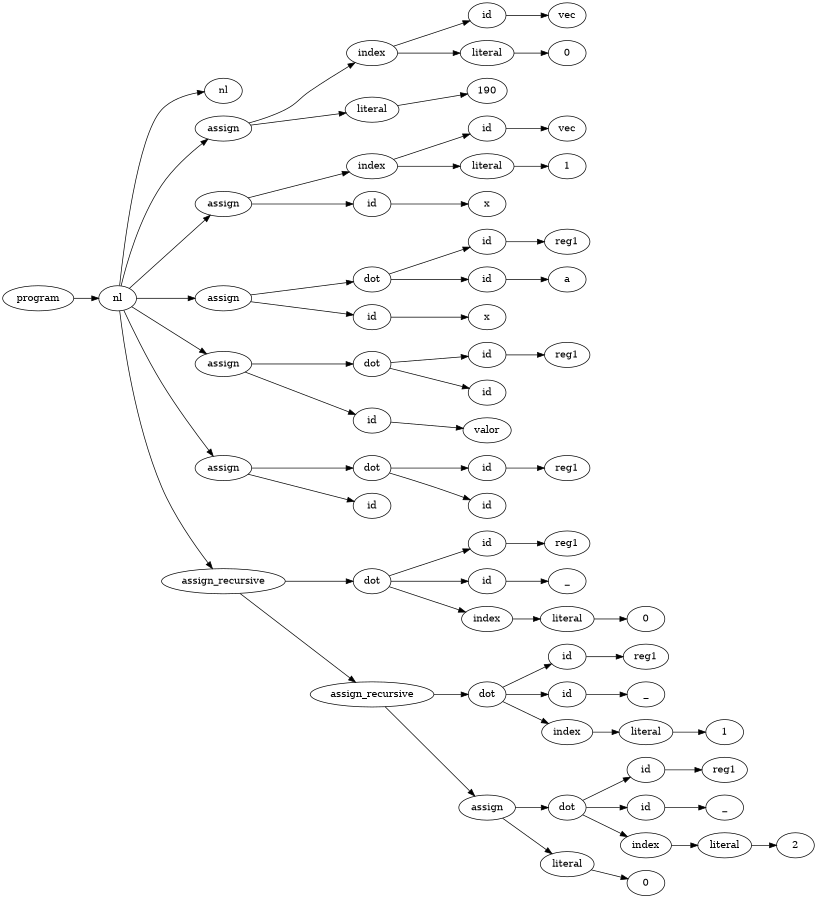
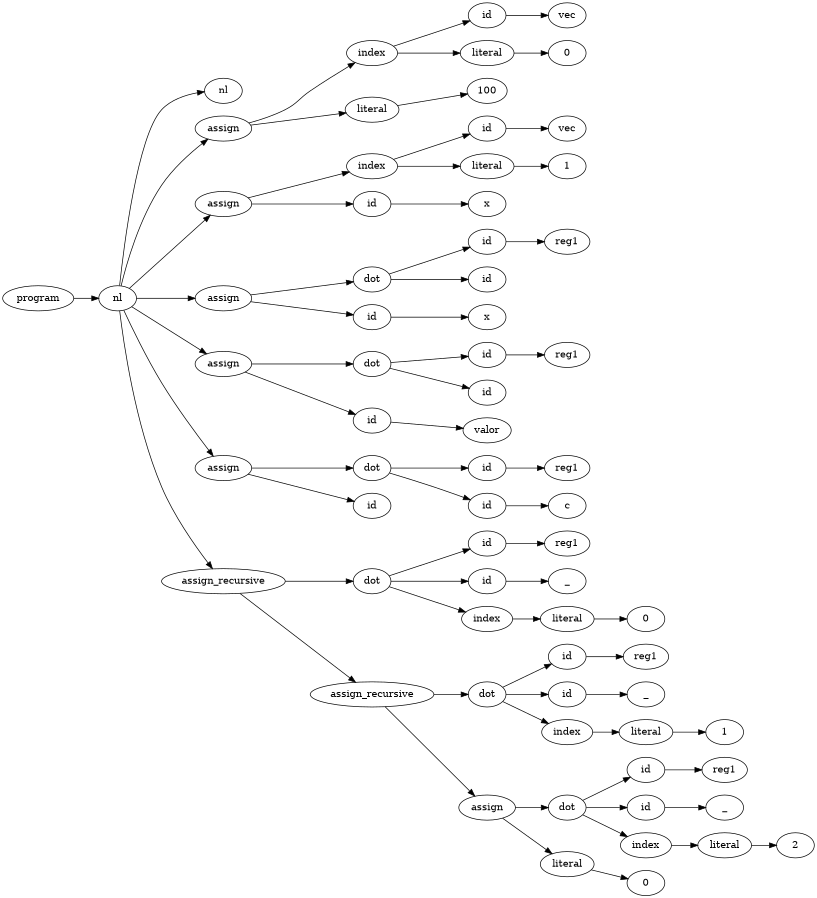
node "190": label "190" -> "100"
node "a": removed
node "c": added
